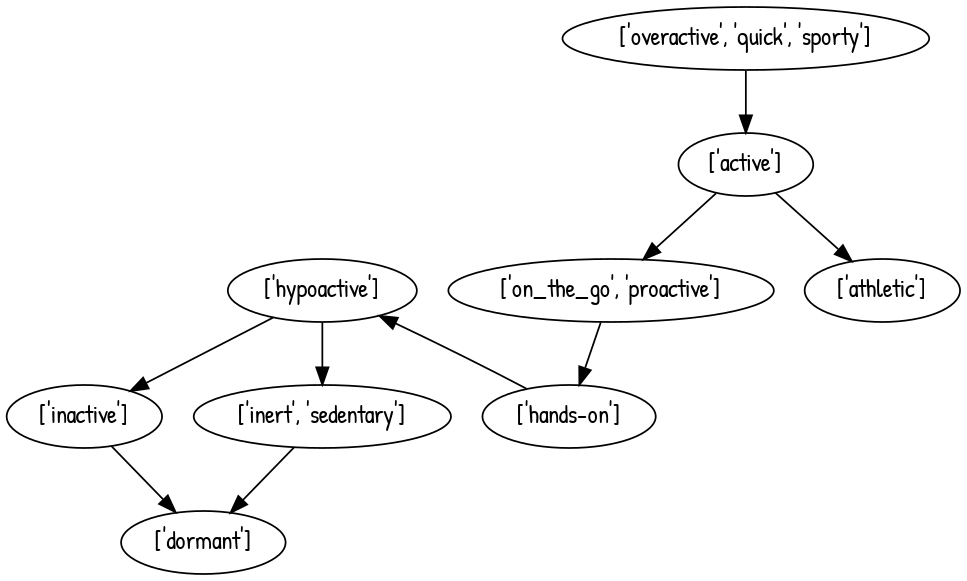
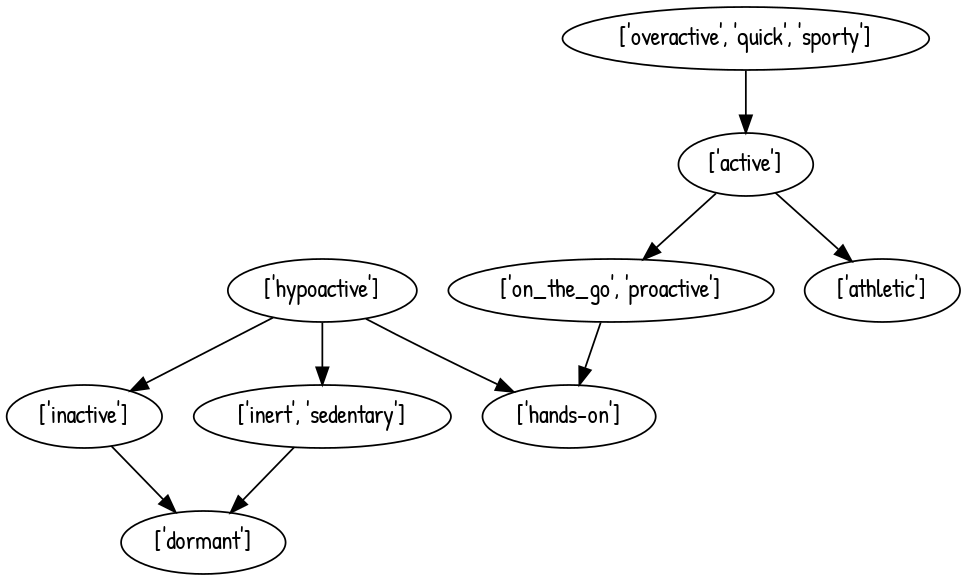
edge "['hands-on']" -> "['hypoactive']": reversed
